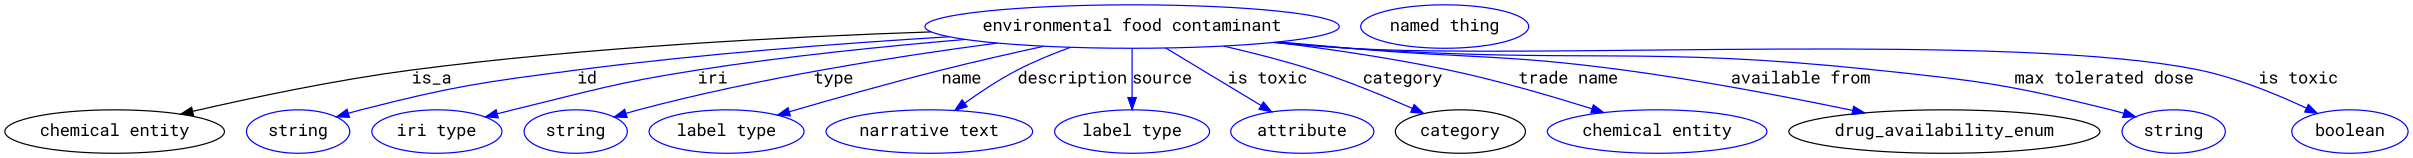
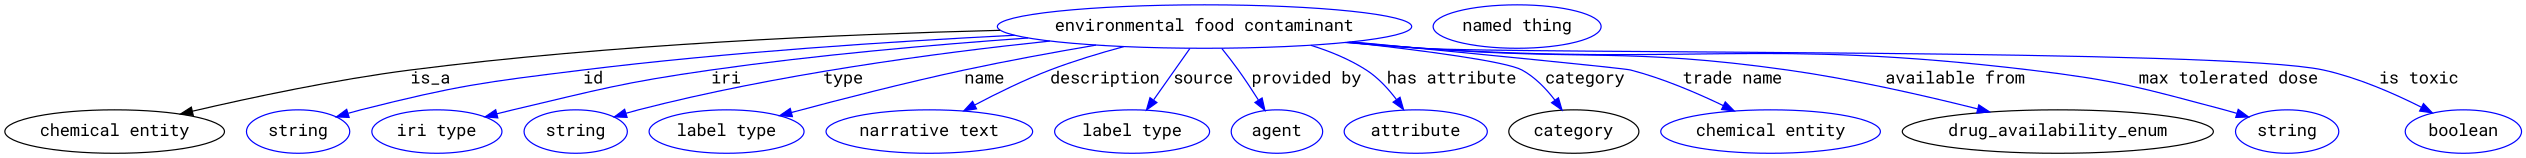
edge "environmental food contaminant" -> "attribute": label "is toxic" -> "has attribute"
node "agent": added
